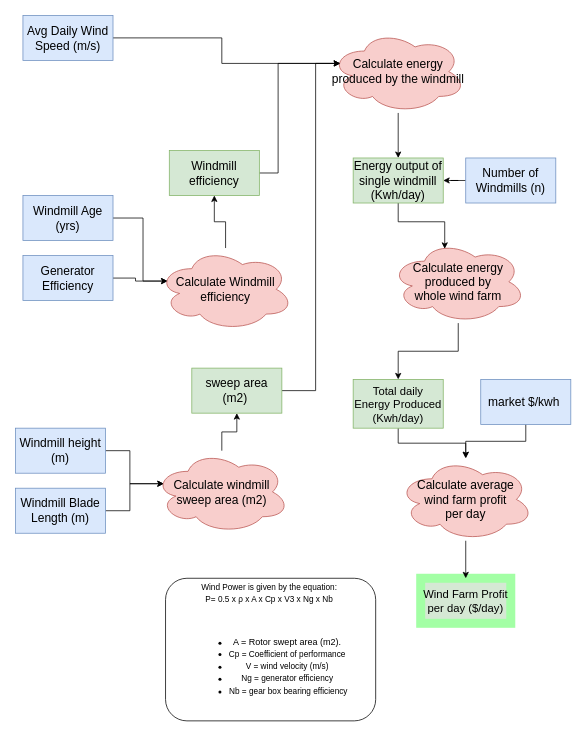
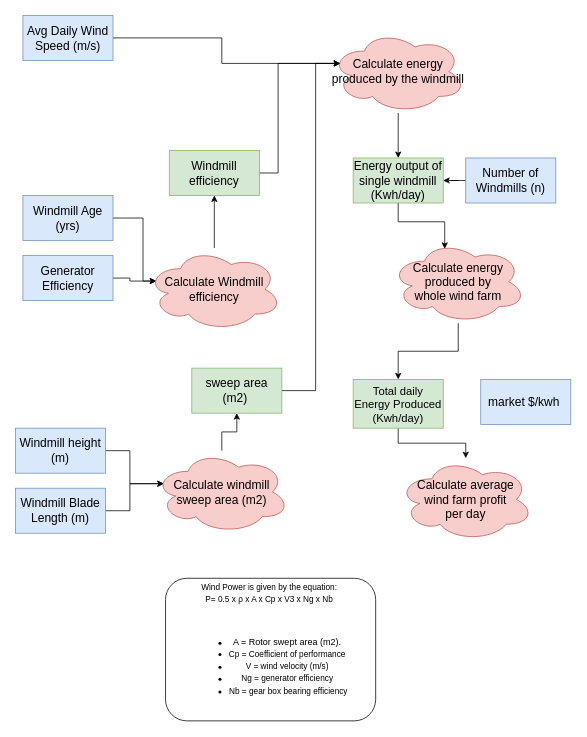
node "Calculate Windmill efficiency": moved (225, 289) -> (214, 289)
edge "market $/kwh" -> "Calculate average wind farm profit per day": removed
edge "Calculate average wind farm profit per day" -> "Wind Farm Profit per day ($/day)": removed
node "Wind Farm Profit per day ($/day)": removed
